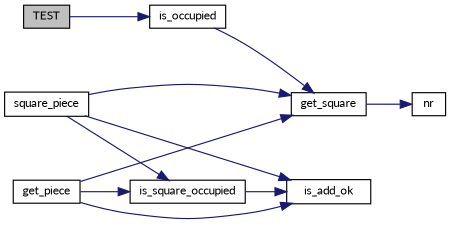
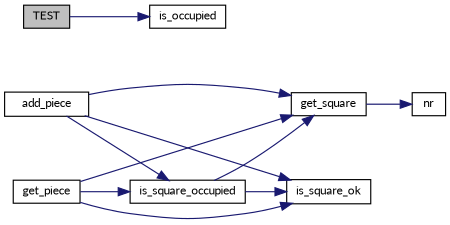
edge "is_occupied" -> "get_square": now "is_square_occupied" -> "get_square"
node "square_piece": label "square_piece" -> "add_piece"
node "is_add_ok": label "is_add_ok" -> "is_square_ok"
